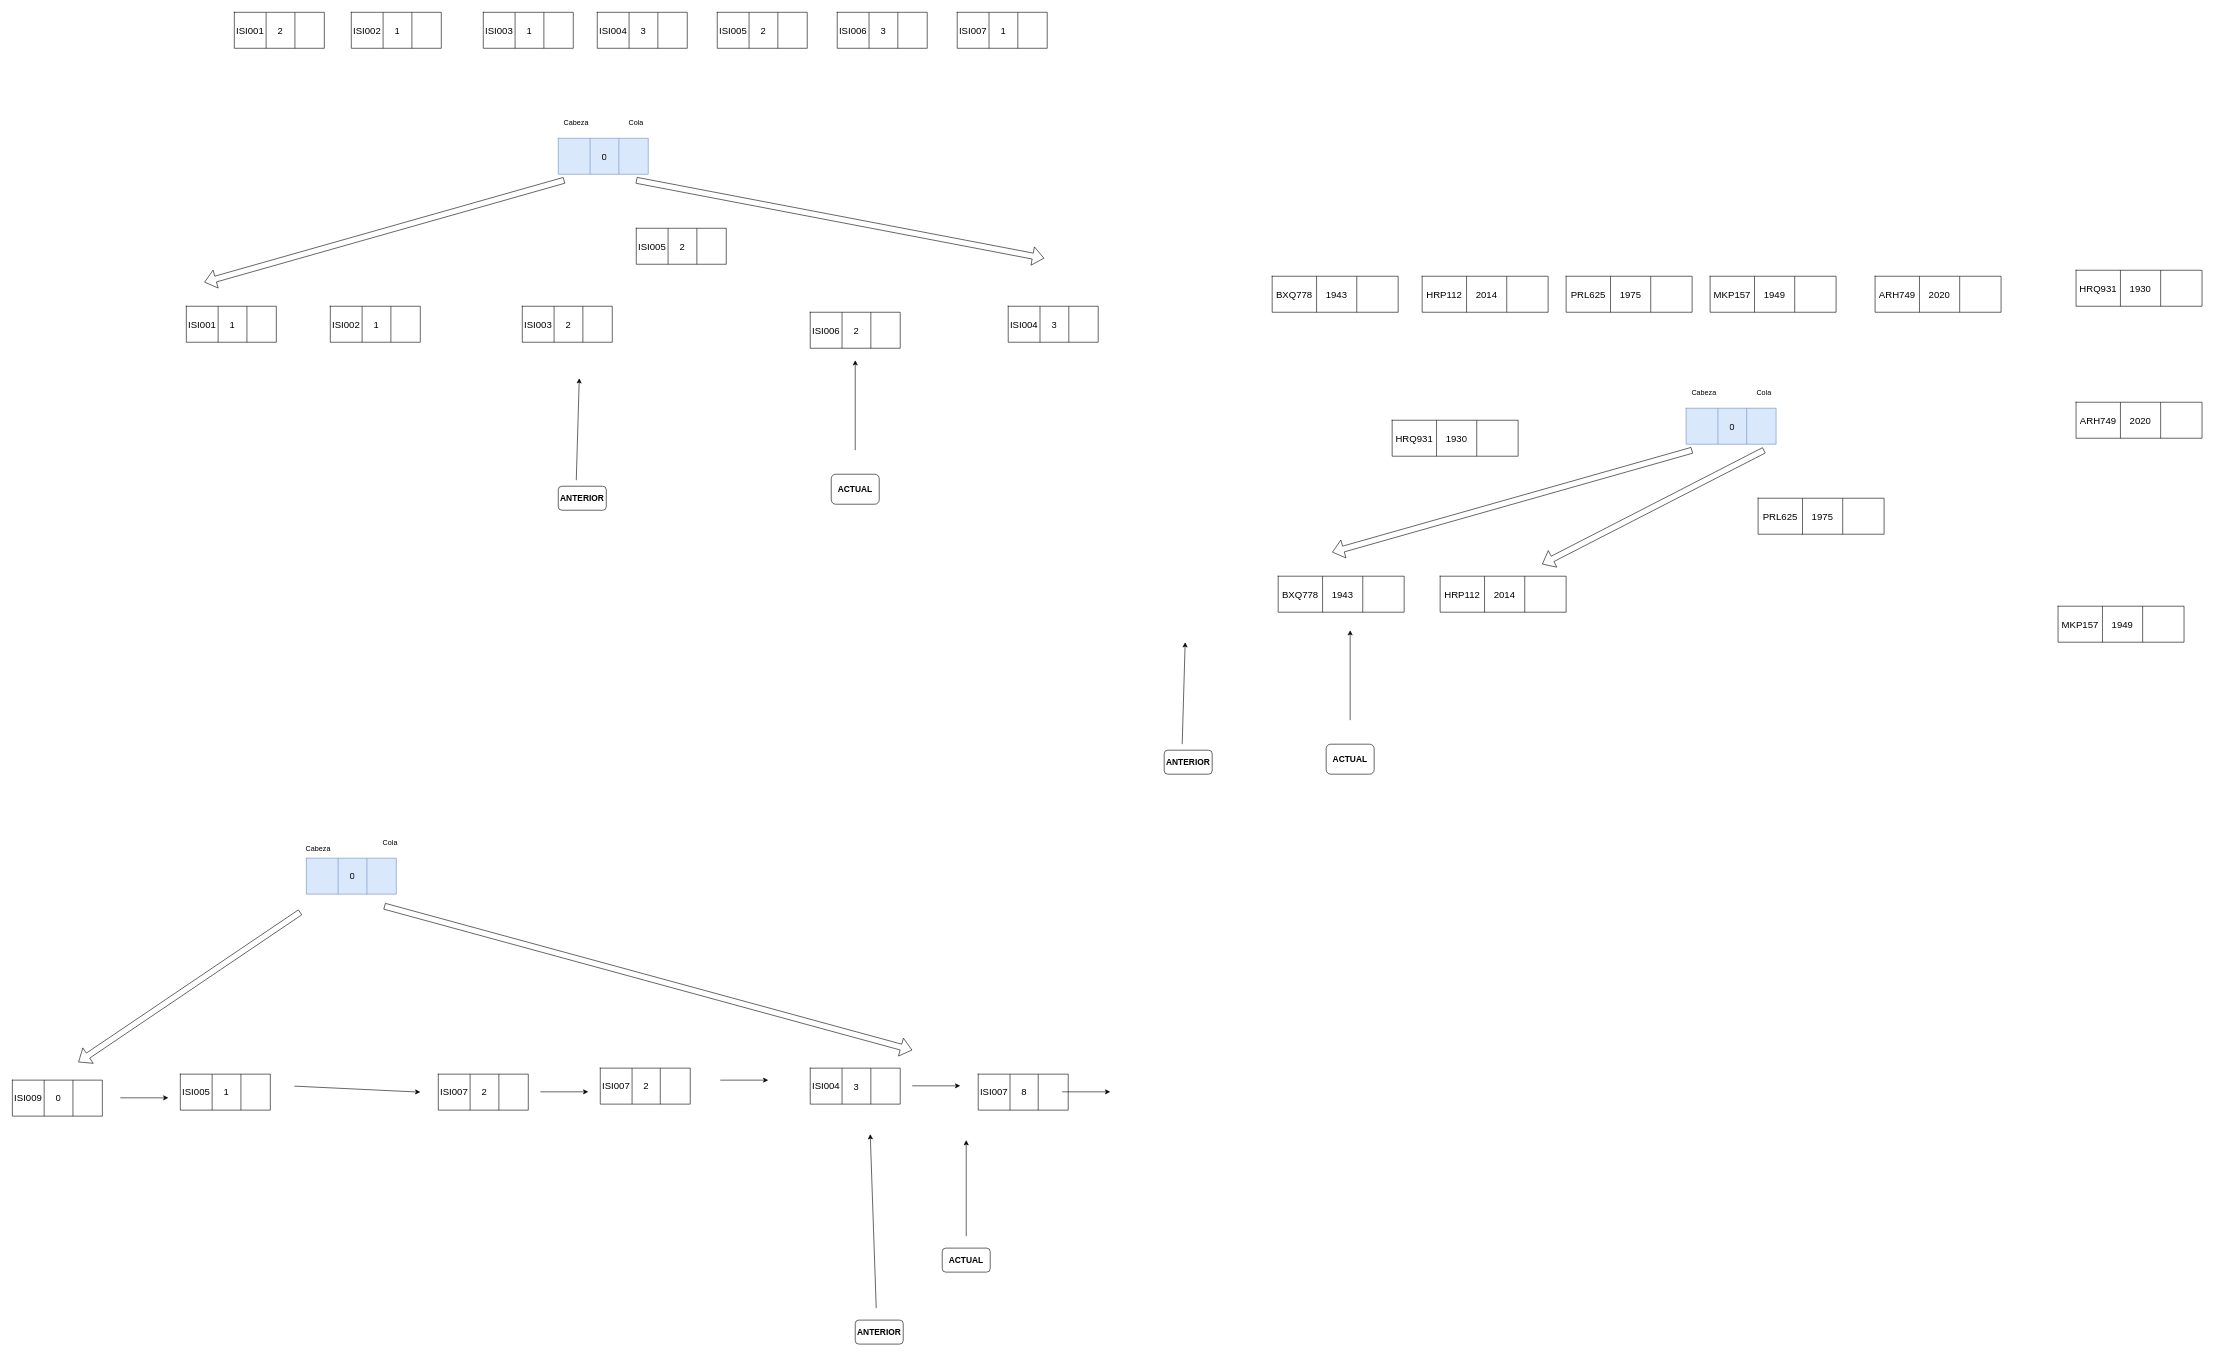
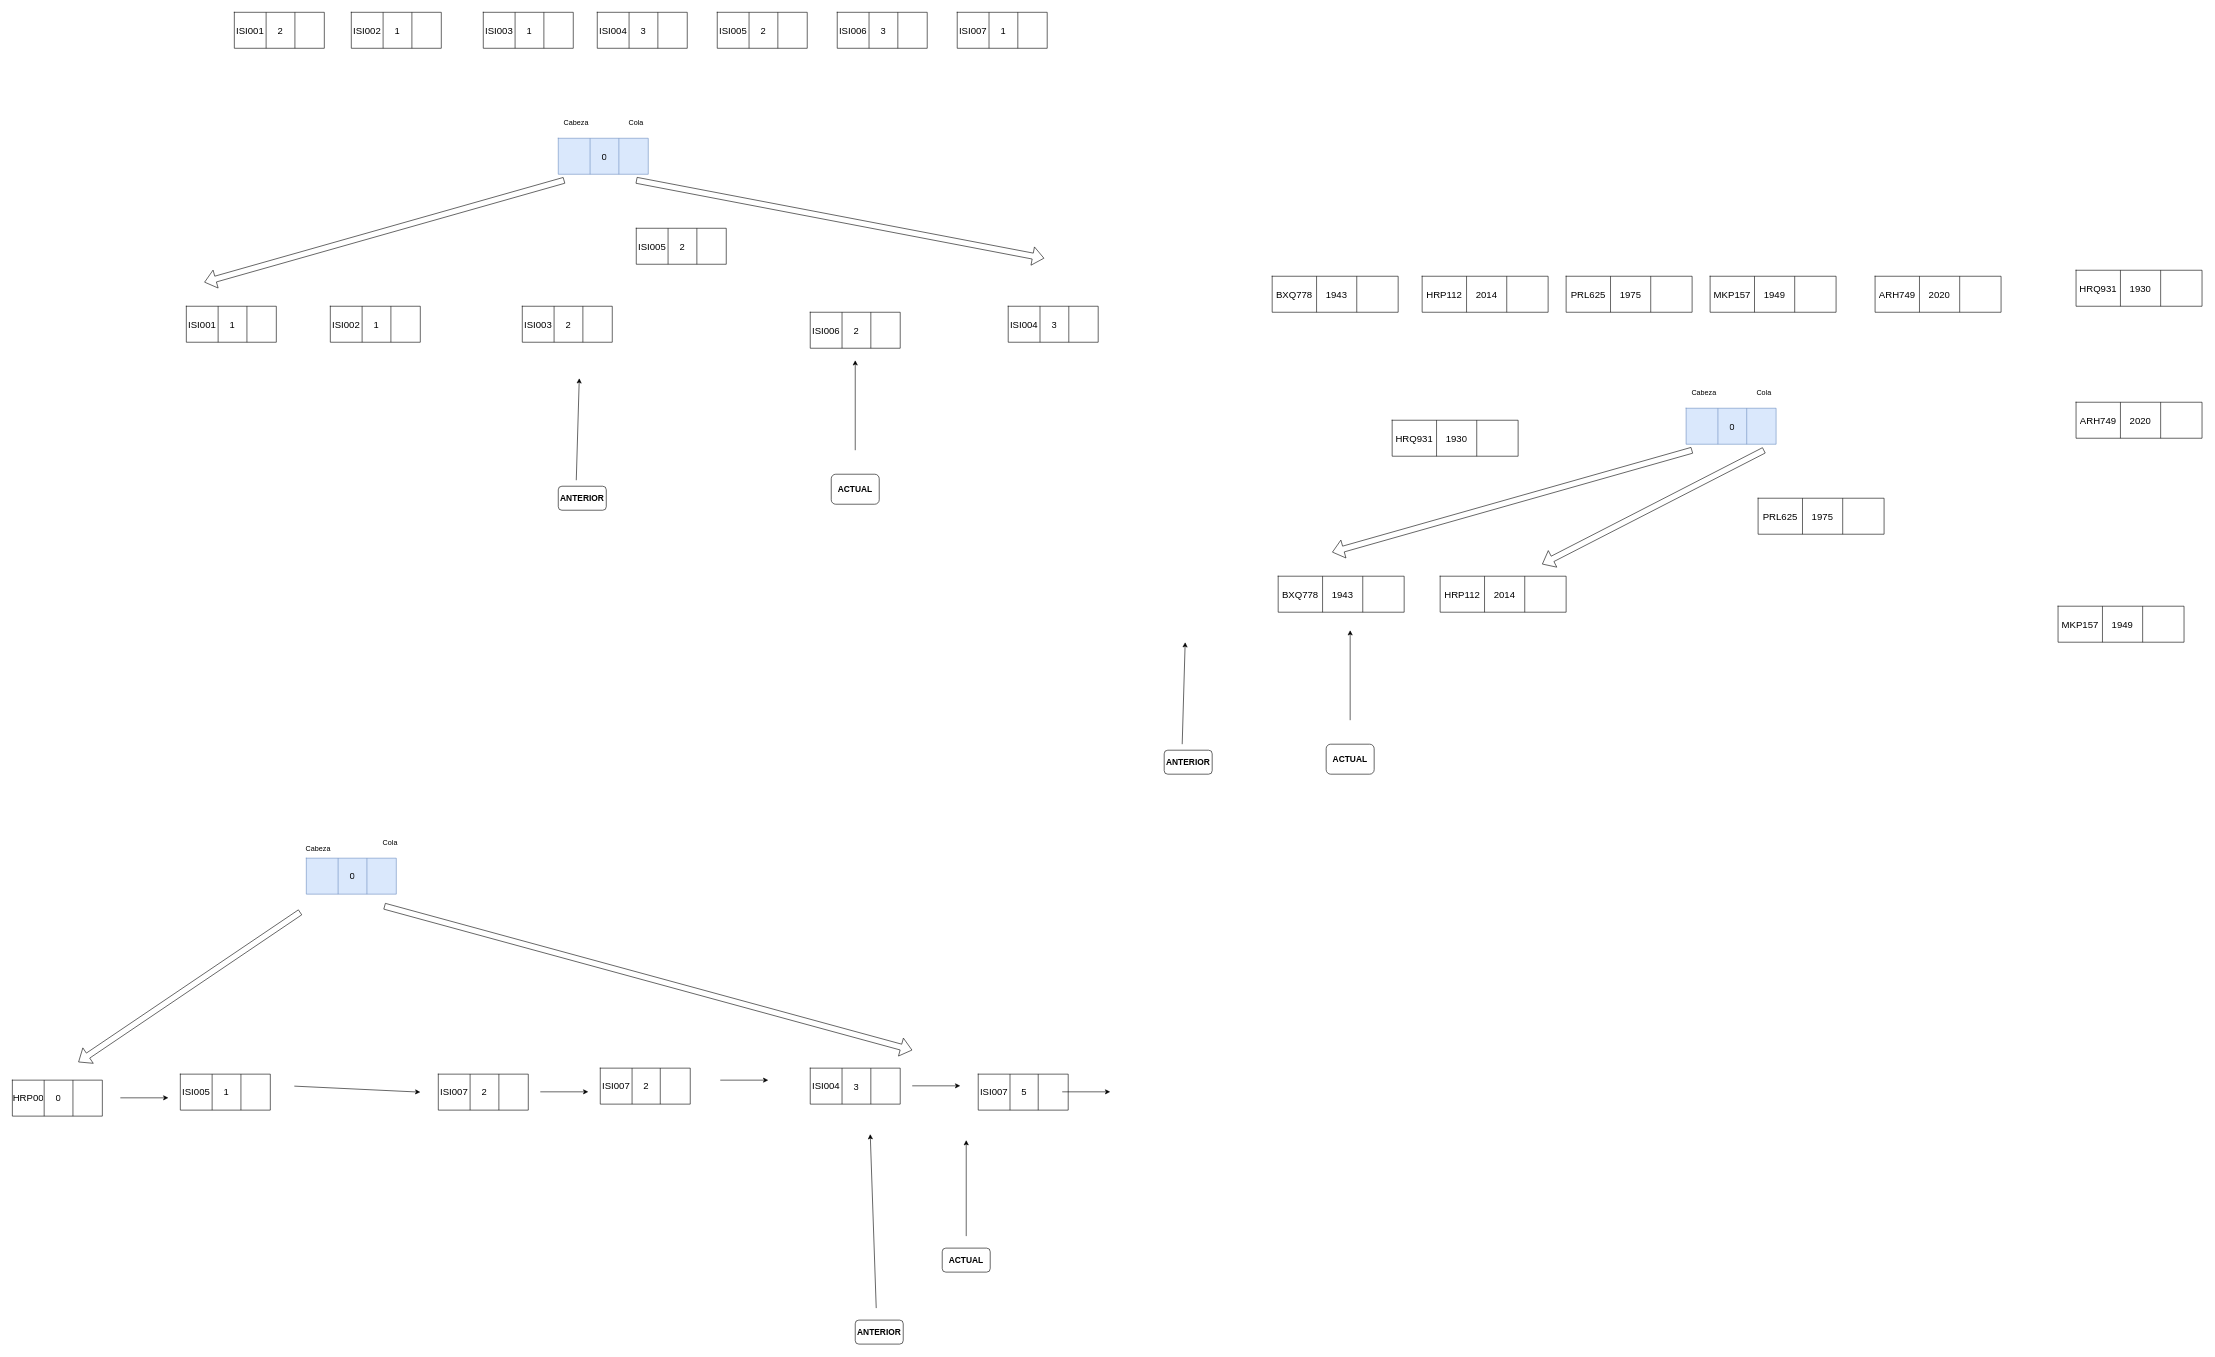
node "8": label "8" -> "5"
node "ISI009": label "ISI009" -> "HRP009"
